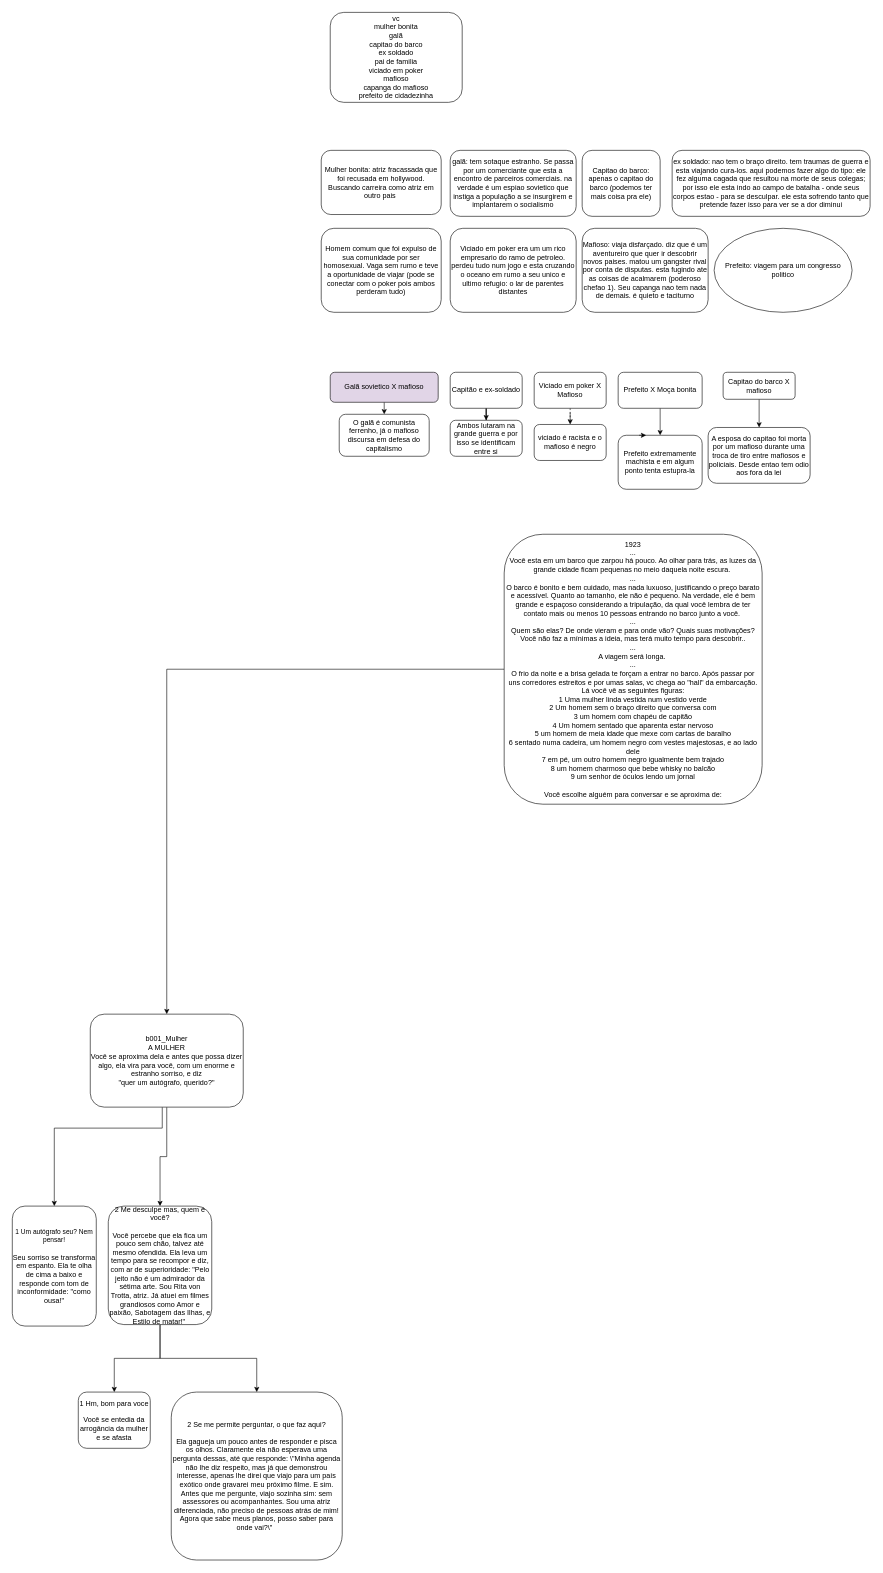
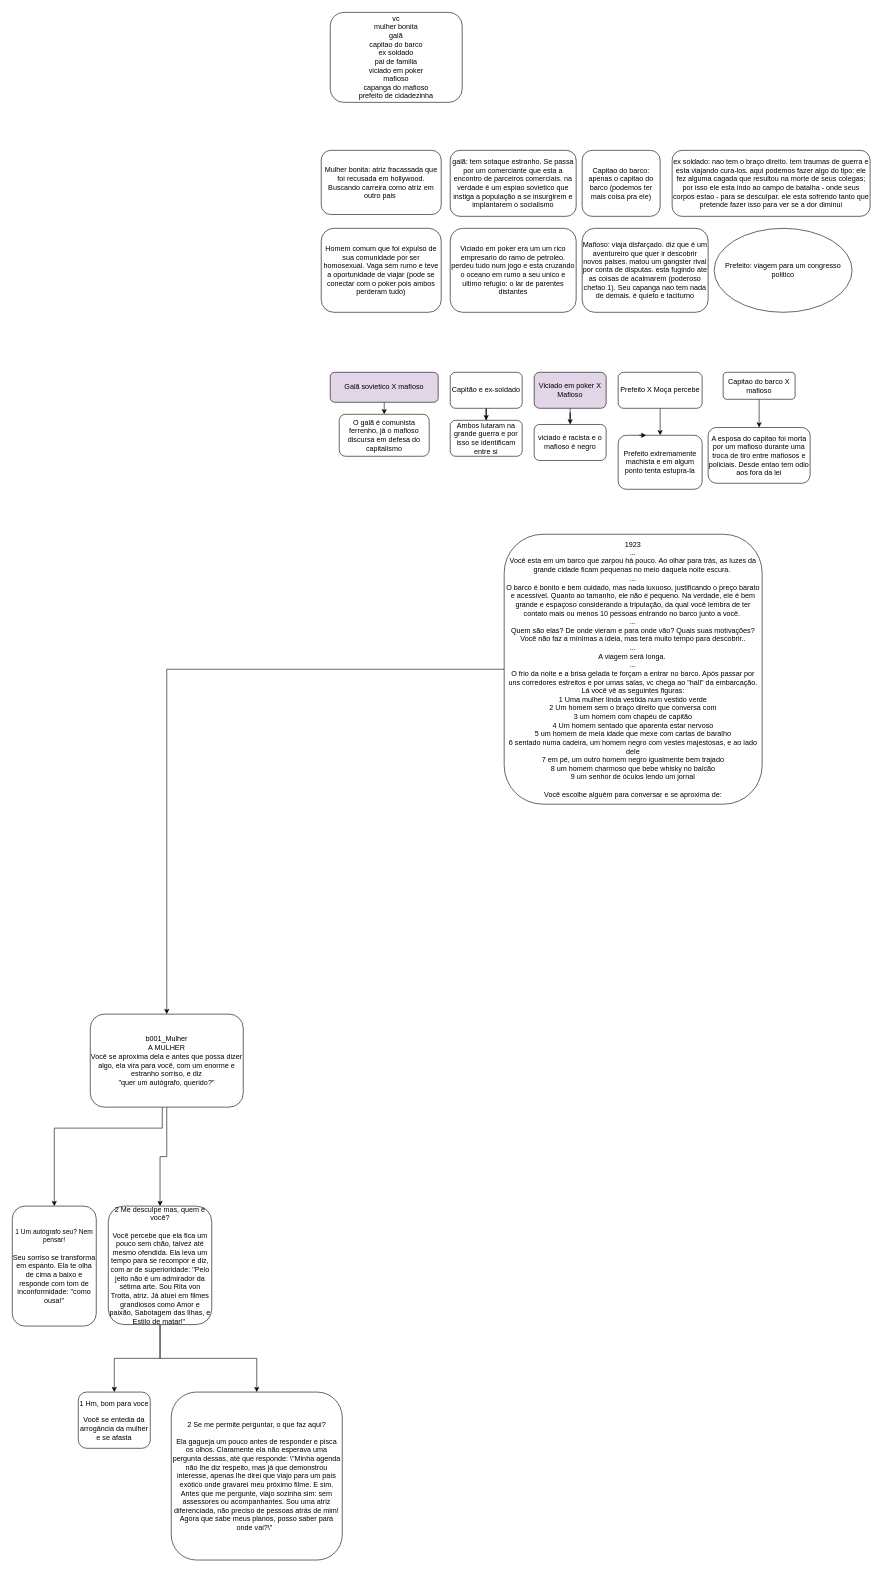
node "Viciado em poker X Mafioso": fillcolor #ffffff -> #e1d5e7
node "Prefeito X Moça bonita": label "Prefeito X Moça bonita" -> "Prefeito X Moça percebe"
edge "Viciado em poker X Mafioso" -> "viciado é racista e o mafioso é negro": style dashed -> solid
